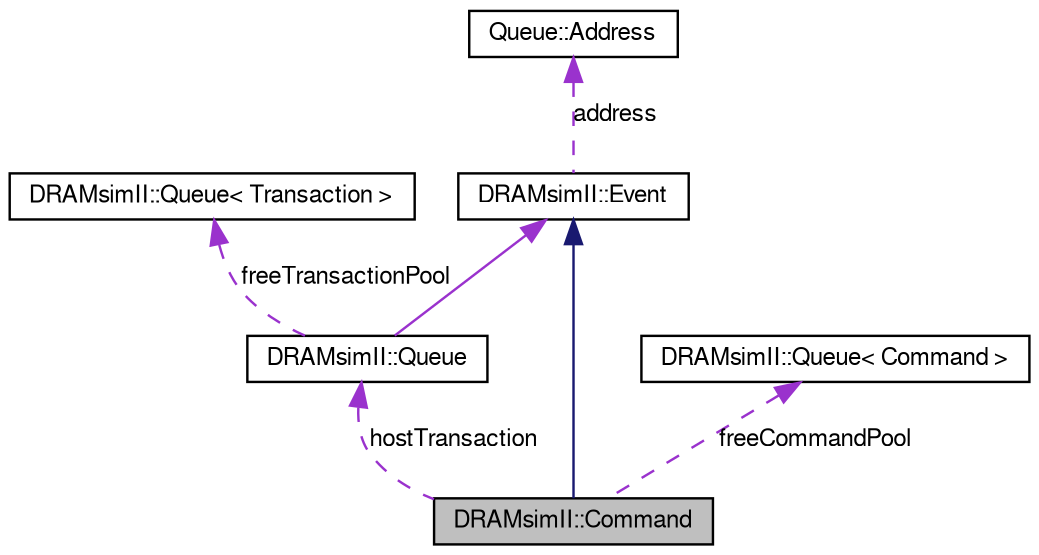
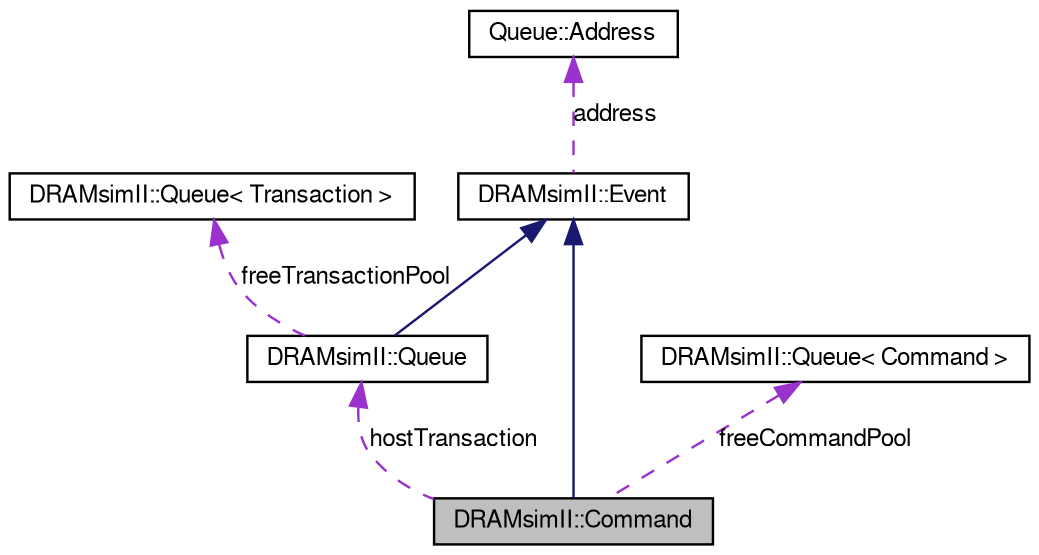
edge "DRAMsimII::Queue" -> "DRAMsimII::Event": color darkorchid3 -> midnightblue
